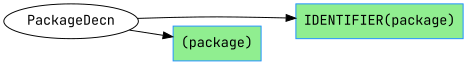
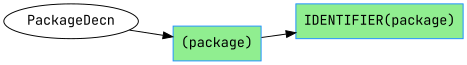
edge "PackageDecn" -> "IDENTIFIER(package)": now "(package)" -> "IDENTIFIER(package)"
